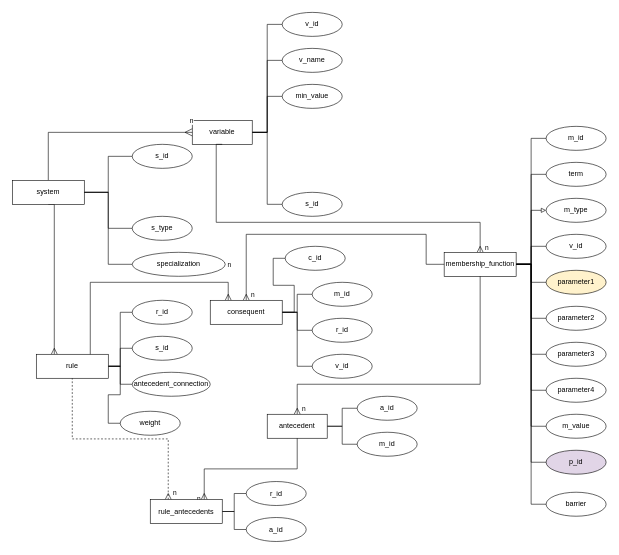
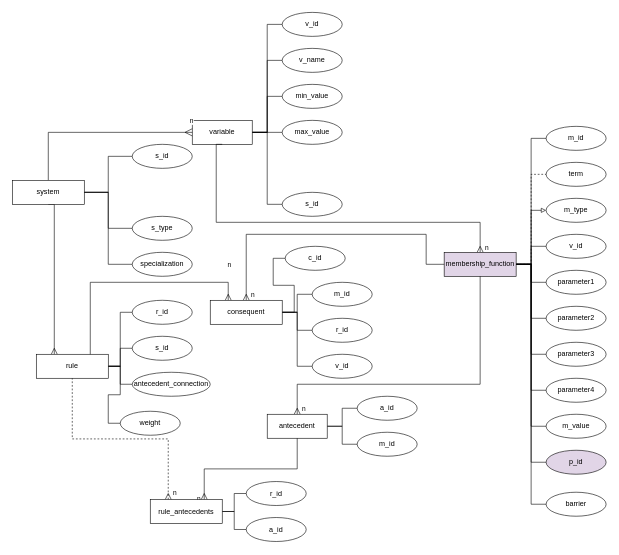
edge "variable" -- "max_value": added
node "max_value": added
edge "term" -- "membership_function": style solid -> dashed
node "specialization": size 93x24 -> 60x24
node "membership_function": fillcolor #ffffff -> #e1d5e7
node "parameter1": fillcolor #fff2cc -> #ffffff
